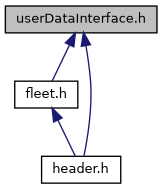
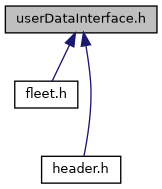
edge "header.h" -> "fleet.h": removed
